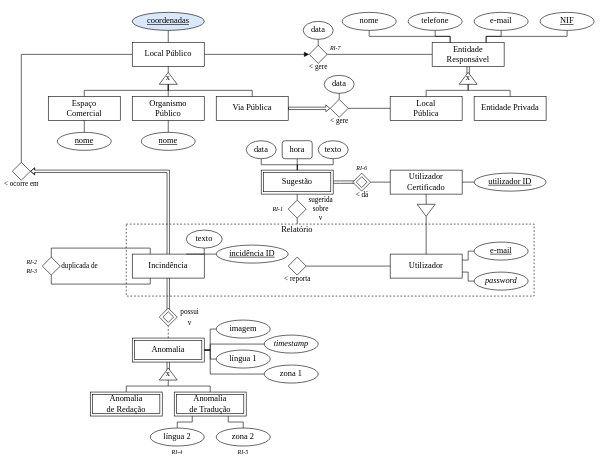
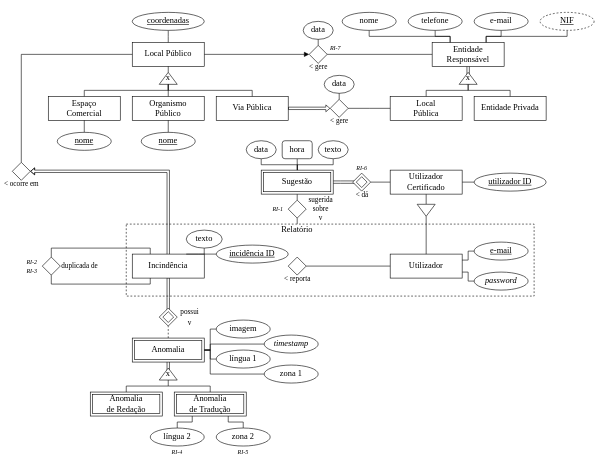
node "coordenadas": fillcolor #dae8fc -> #ffffff
node "NIF": style solid -> dashed
